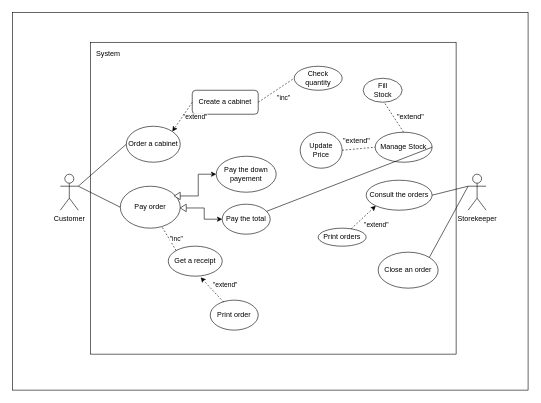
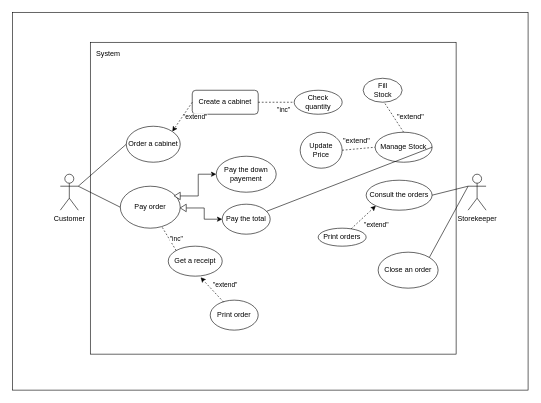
node "Check quantity": moved (318, 78) -> (318, 102)
